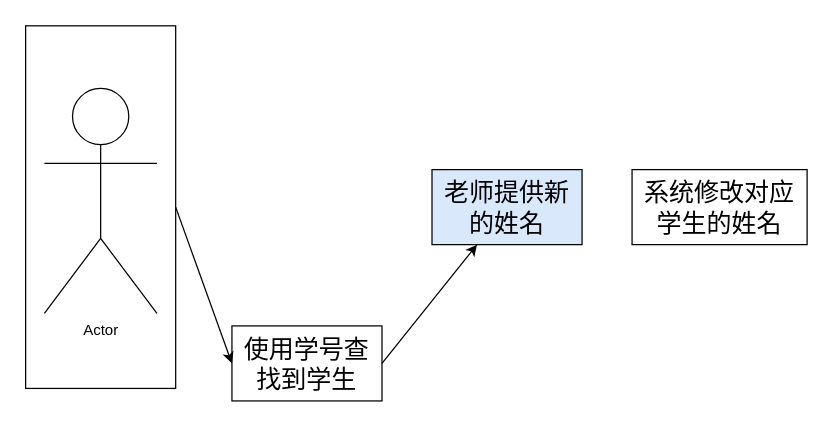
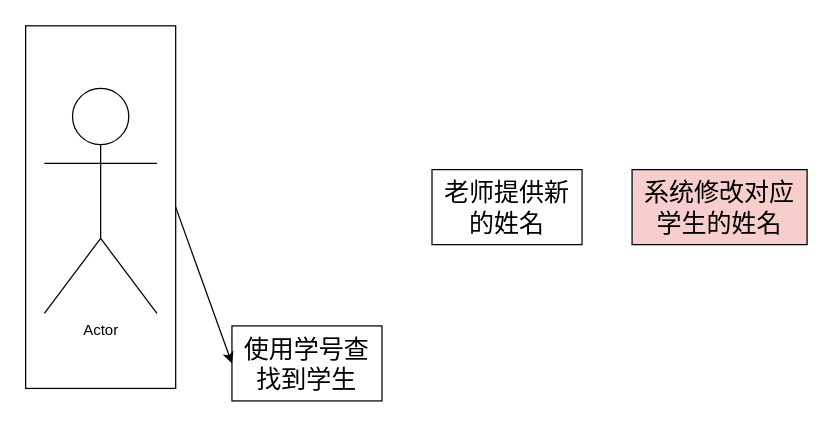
node "老师提供新的姓名": fillcolor #dae8fc -> #ffffff
node "系统修改对应学生的姓名": fillcolor #ffffff -> #f8cecc
edge "使用学号查找到学生" -> "老师提供新的姓名": removed
